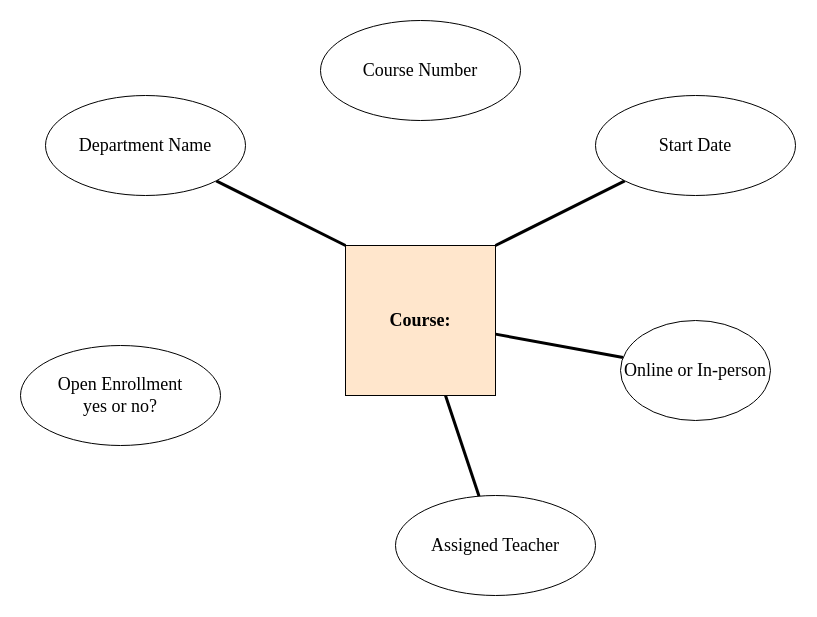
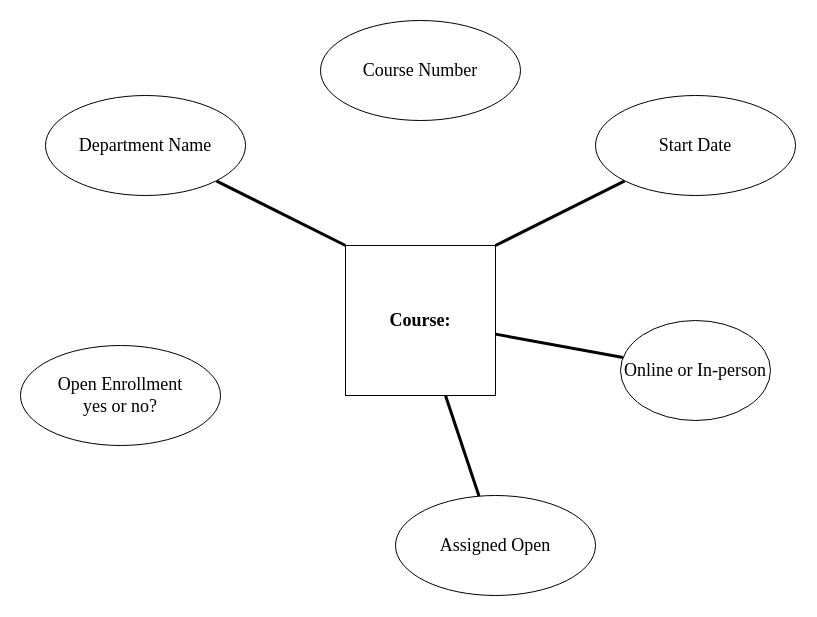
node "Course:": fillcolor #ffe6cc -> #ffffff
node "Assigned Teacher": label "Assigned Teacher" -> "Assigned Open"
